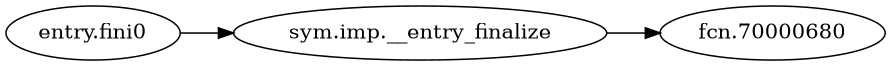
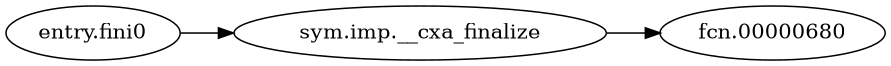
node "sym.imp.__entry_finalize": label "sym.imp.__entry_finalize" -> "sym.imp.__cxa_finalize"
node "fcn.70000680": label "fcn.70000680" -> "fcn.00000680"
